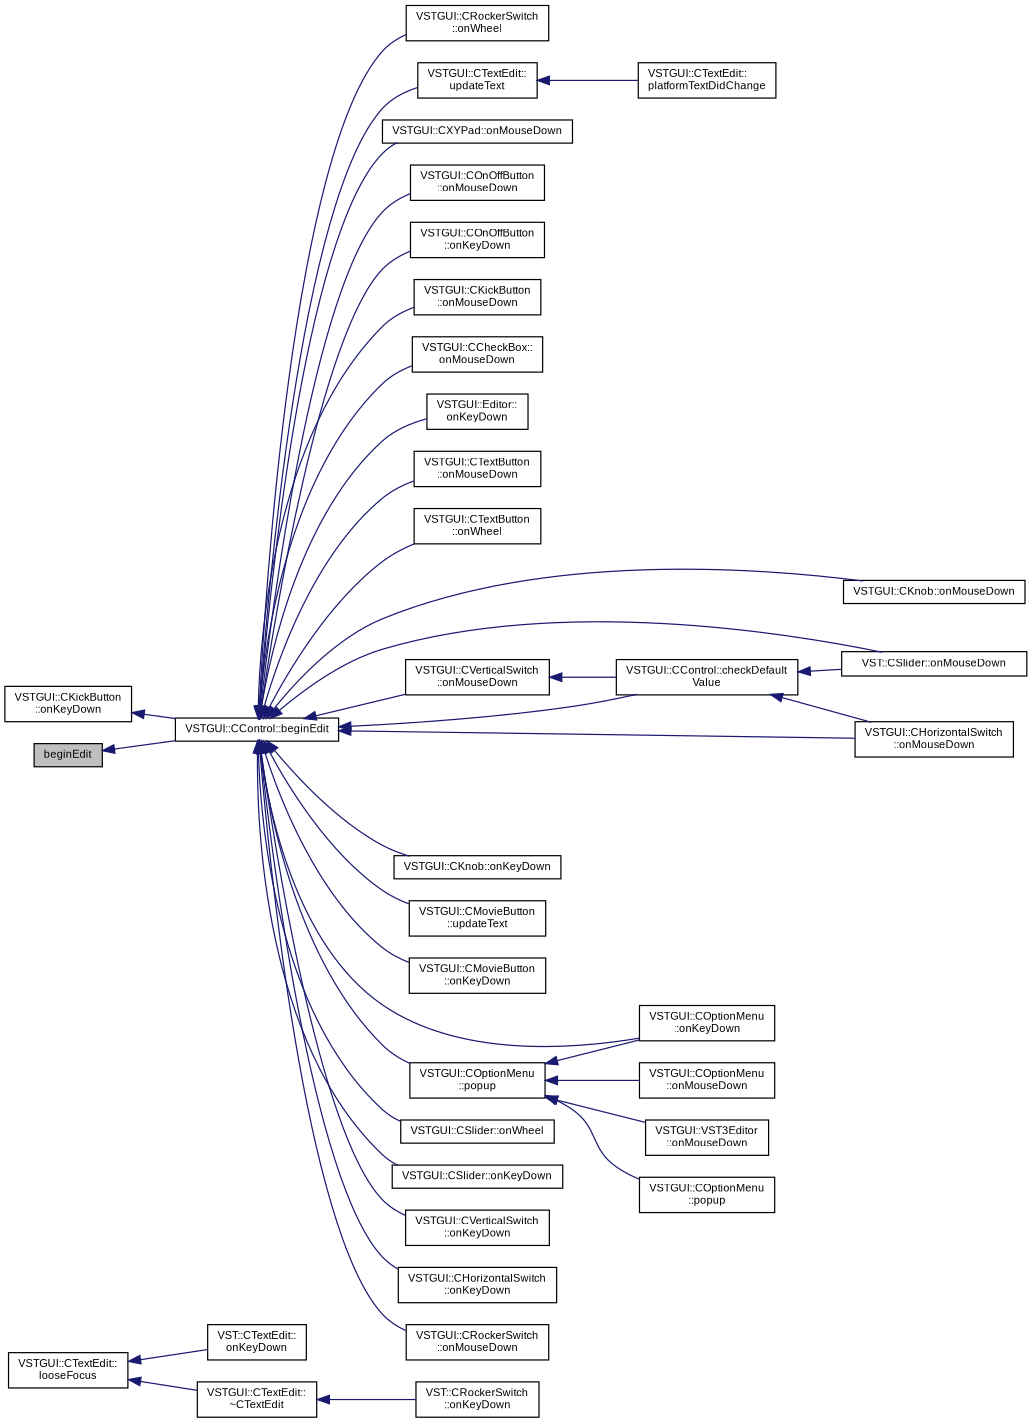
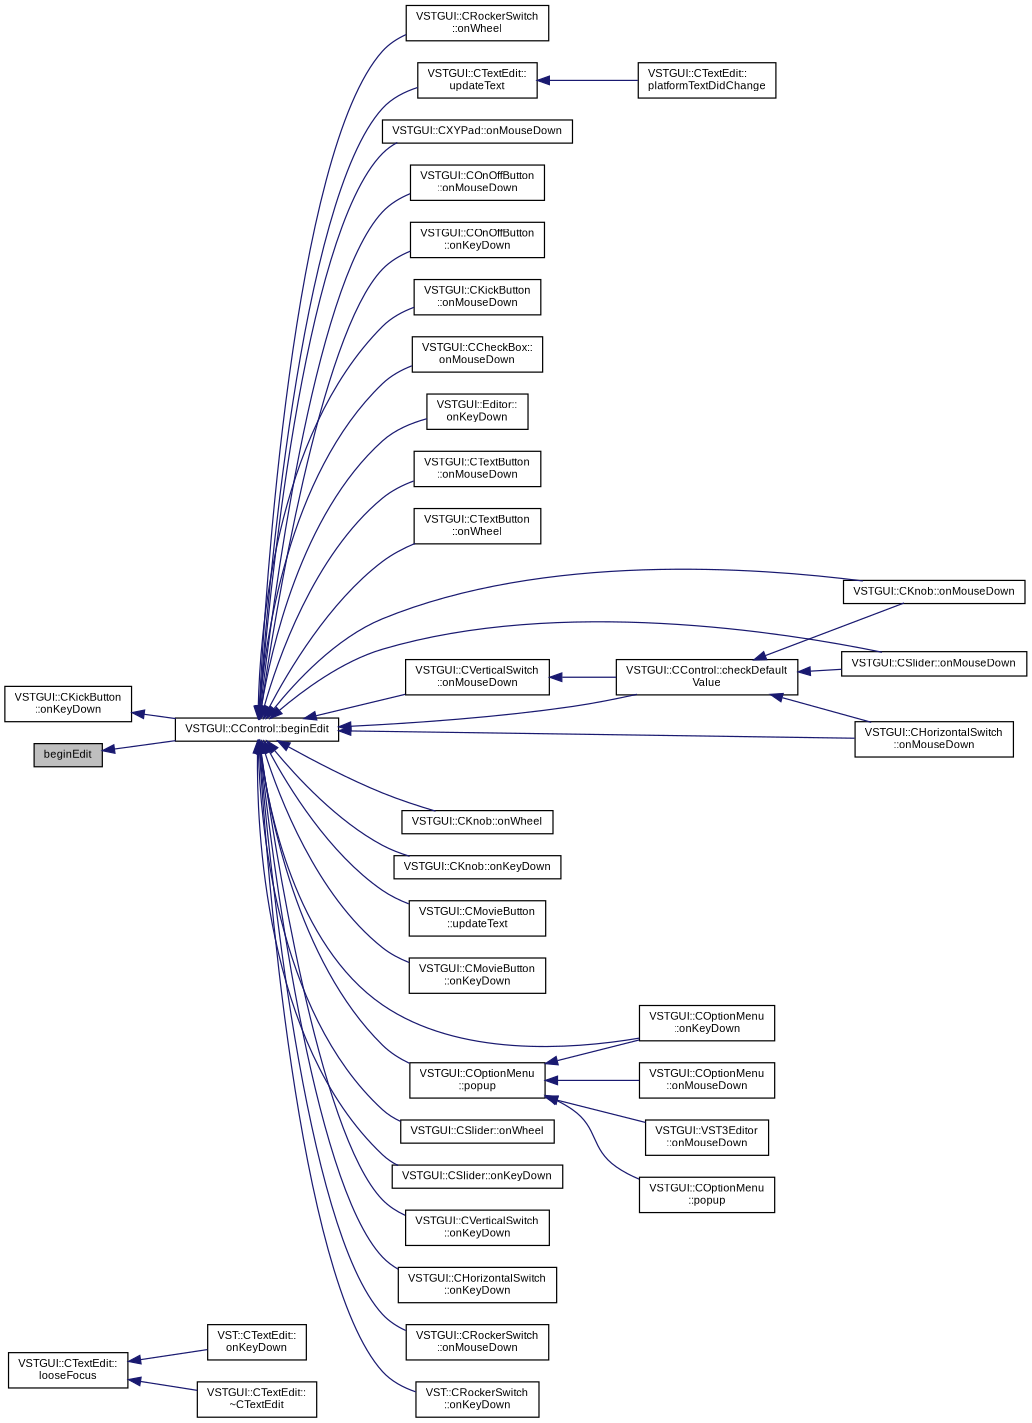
edge "VSTGUI::CKnob::onMouseDown" -> "VSTGUI::CControl::checkDefault Value": added
node "VST::CSlider::onMouseDown": label "VST::CSlider::onMouseDown" -> "VSTGUI::CSlider::onMouseDown"
node "VSTGUI::CKnob::onWheel": added
edge "VST::CRockerSwitch ::onKeyDown" -> "VSTGUI::CTextEdit:: ~CTextEdit": now "VST::CRockerSwitch ::onKeyDown" -> "VSTGUI::CControl::beginEdit"
